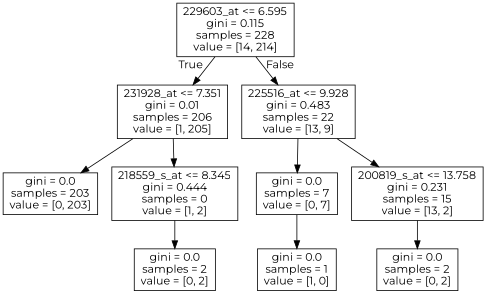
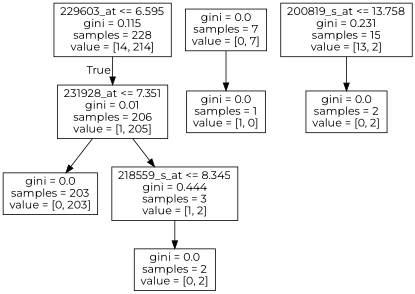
node "225516_at <= 9.928 gini = 0.483 samples = 22 value = [13, 9]": removed
node "218559_s_at <= 8.345 gini = 0.444 samples = 0 value = [1, 2]": label "218559_s_at <= 8.345 gini = 0.444 samples = 0 value = [1, 2]" -> "218559_s_at <= 8.345 gini = 0.444 samples = 3 value = [1, 2]"
